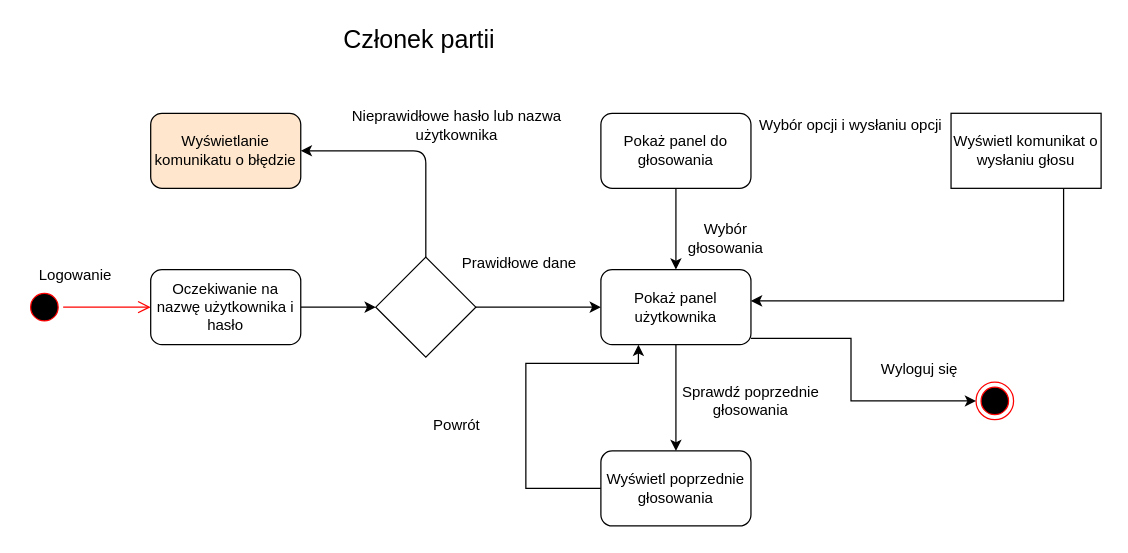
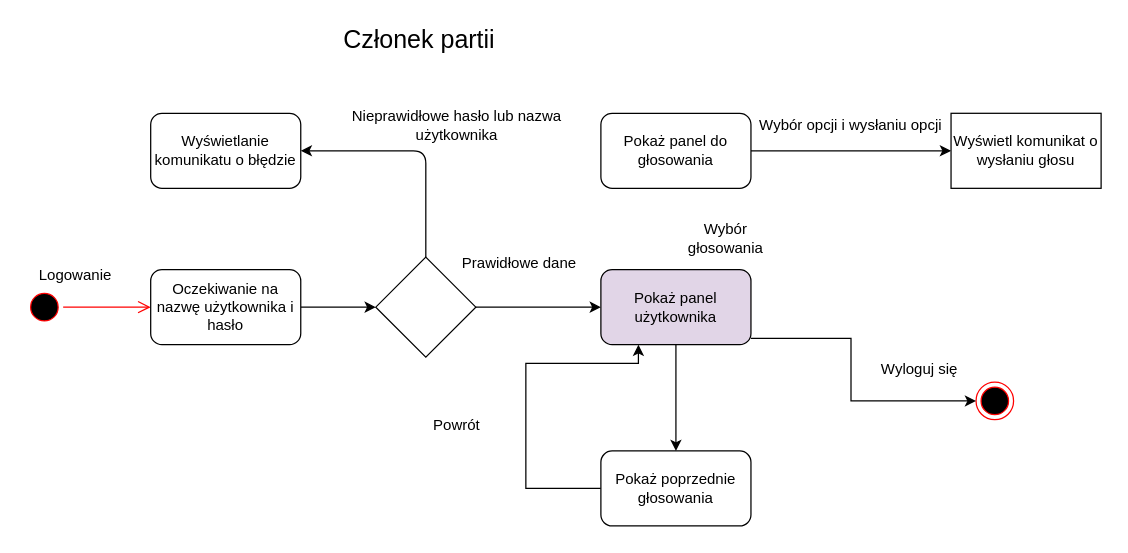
node "Wyświetlanie komunikatu o błędzie": fillcolor #ffe6cc -> #ffffff
edge "Pokaż panel do głosowania" -> "Pokaż panel użytkownika": now "Pokaż panel do głosowania" -> "Wyświetl komunikat o wysłaniu głosu"
edge "Wyświetl komunikat o wysłaniu głosu" -> "Pokaż panel użytkownika": removed
node "Pokaż panel użytkownika": fillcolor #ffffff -> #e1d5e7
node "Sprawdź poprzednie głosowania": removed
node "Wyświetl poprzednie głosowania": label "Wyświetl poprzednie głosowania" -> "Pokaż poprzednie głosowania"
